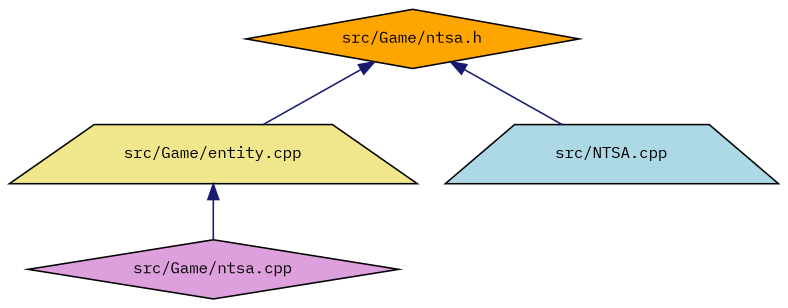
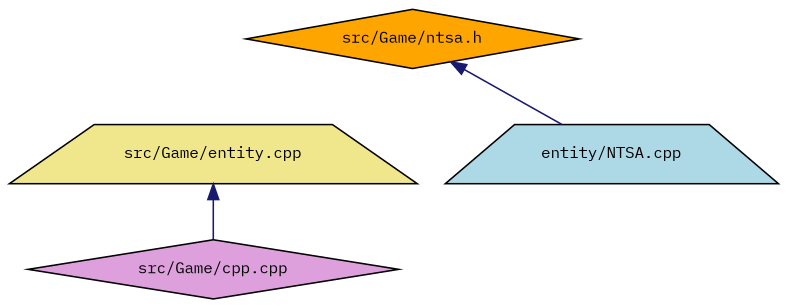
edge "src/Game/entity.cpp" -> "src/Game/ntsa.h": removed
node "src/NTSA.cpp": label "src/NTSA.cpp" -> "entity/NTSA.cpp"
node "src/Game/ntsa.cpp": label "src/Game/ntsa.cpp" -> "src/Game/cpp.cpp"
